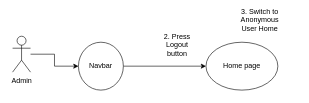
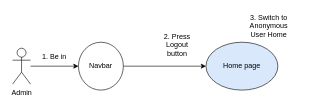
node "3. Switch to Anonymous User Home": moved (260, 20) -> (269, 26)
node "Admin": moved (21, 54) -> (21, 66)
node "1. Be in": added
node "Home page": fillcolor #ffffff -> #dae8fc
